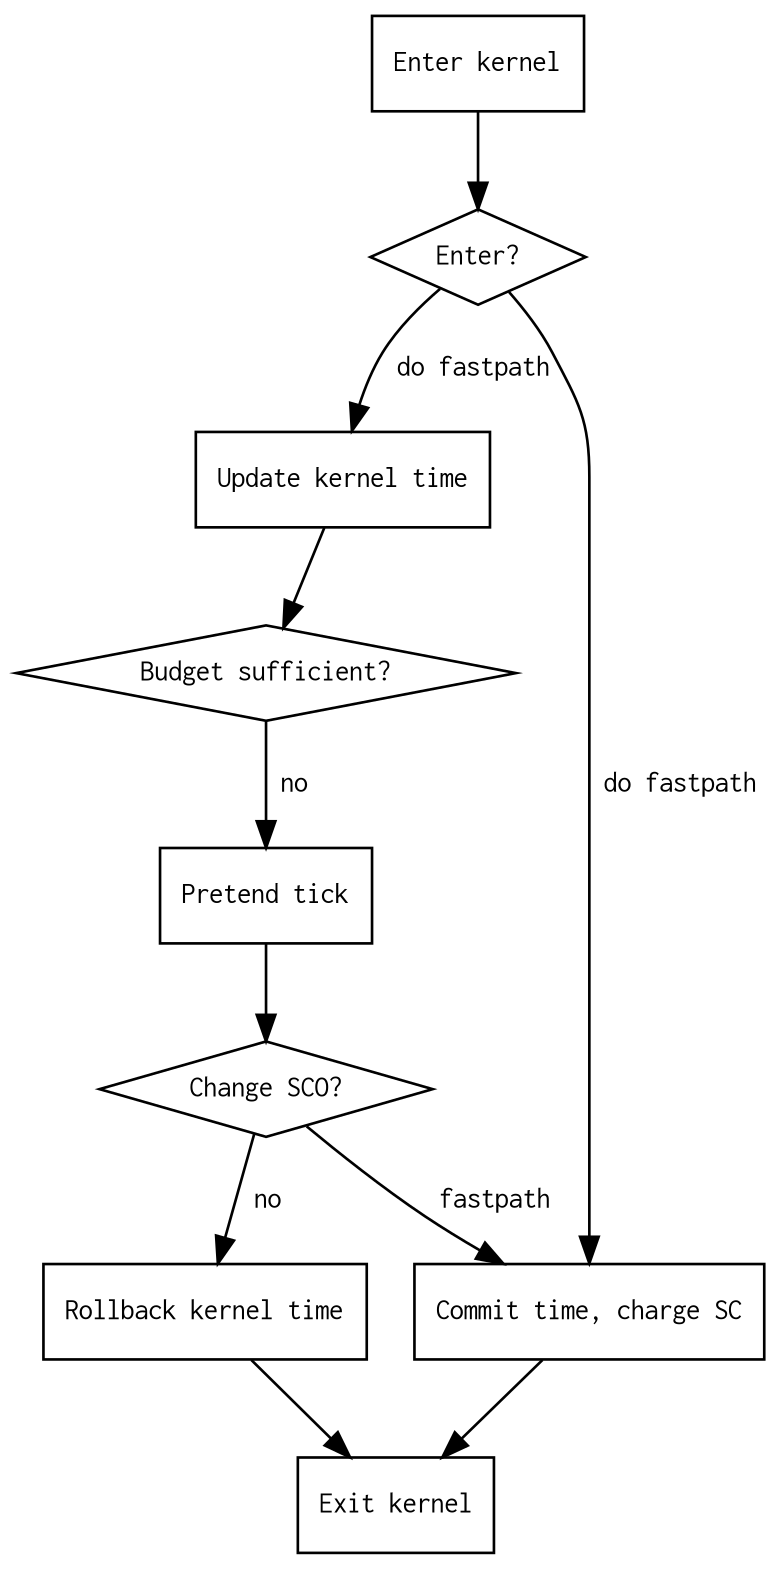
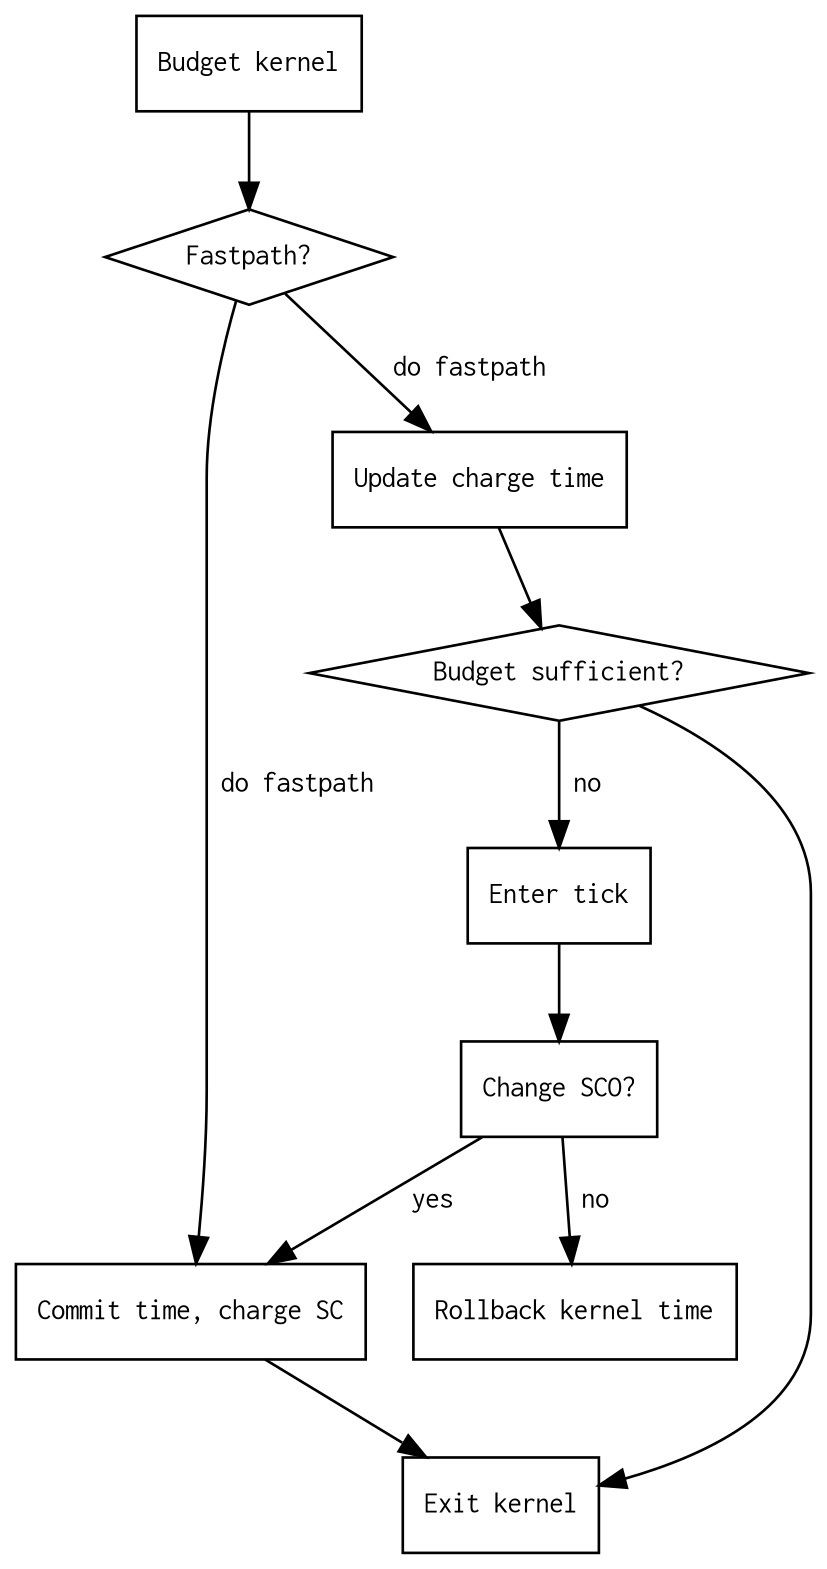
node "Enter kernel": label "Enter kernel" -> "Budget kernel"
node "Enter?": label "Enter?" -> "Fastpath?"
node "Update kernel time": label "Update kernel time" -> "Update charge time"
node "Pretend tick": label "Pretend tick" -> "Enter tick"
node "Change SCO?": shape diamond -> box
edge "Change SCO?" -> "Commit time, charge SC": label " fastpath" -> " yes"
edge "Rollback kernel time" -> "Exit kernel": now "Budget sufficient?" -> "Exit kernel"
